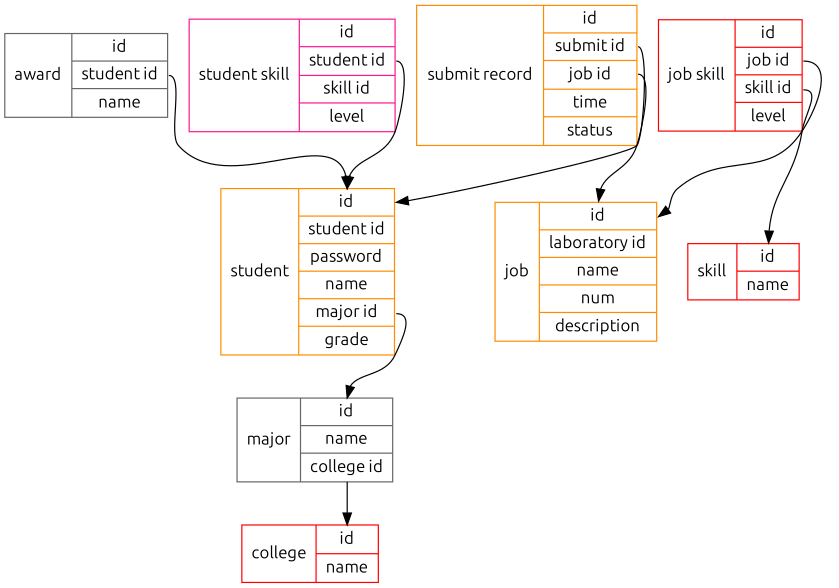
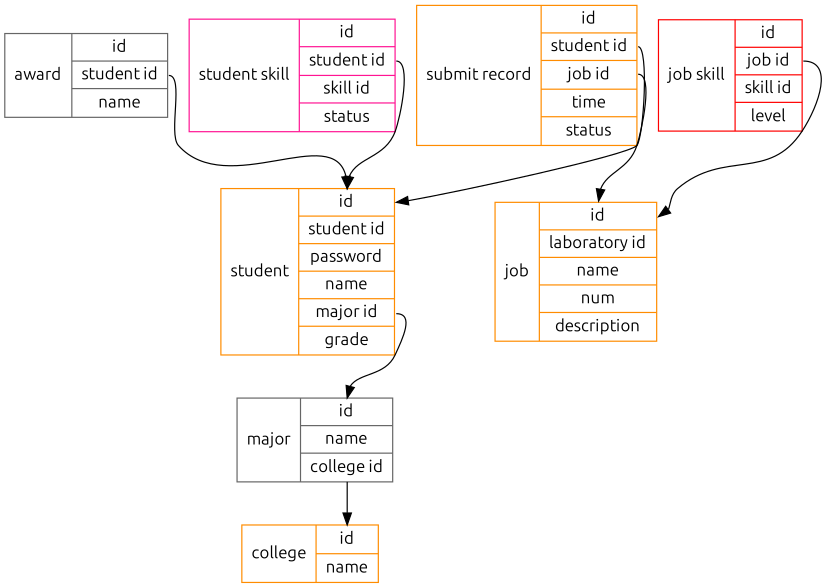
node "submit record": text "submit id" -> "student id"
node "student skill": text "level" -> "status"
node "skill": removed
node "college": color red -> darkorange
